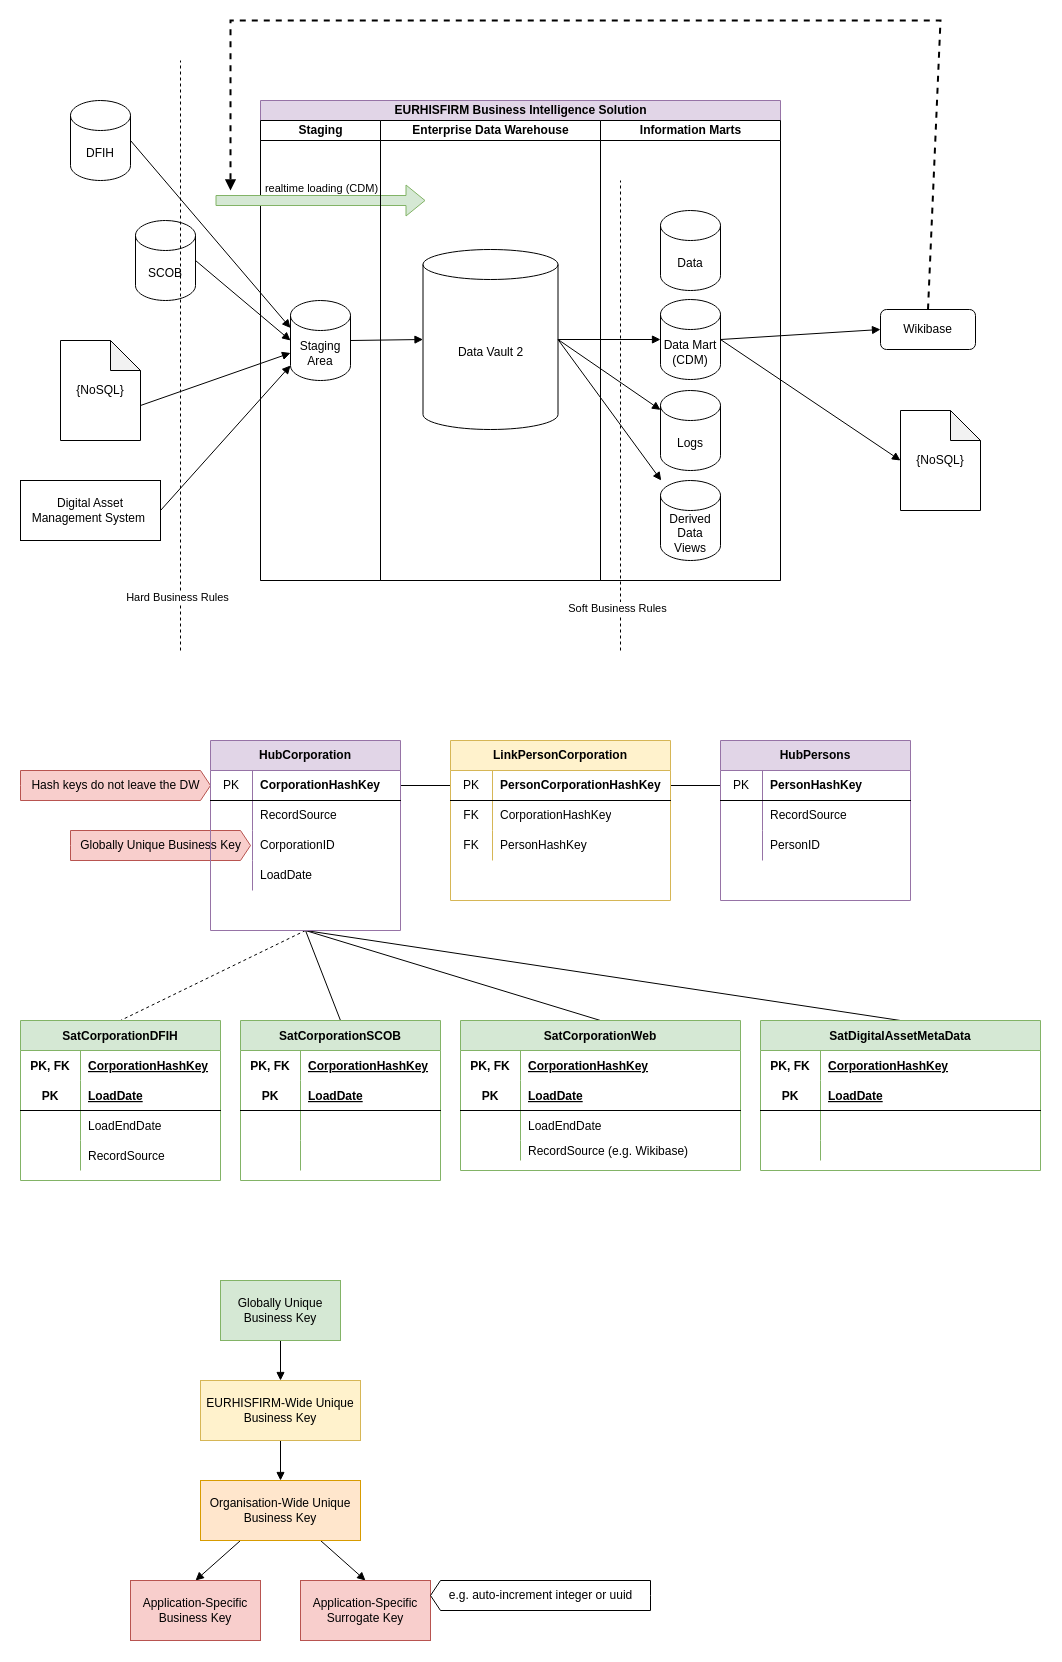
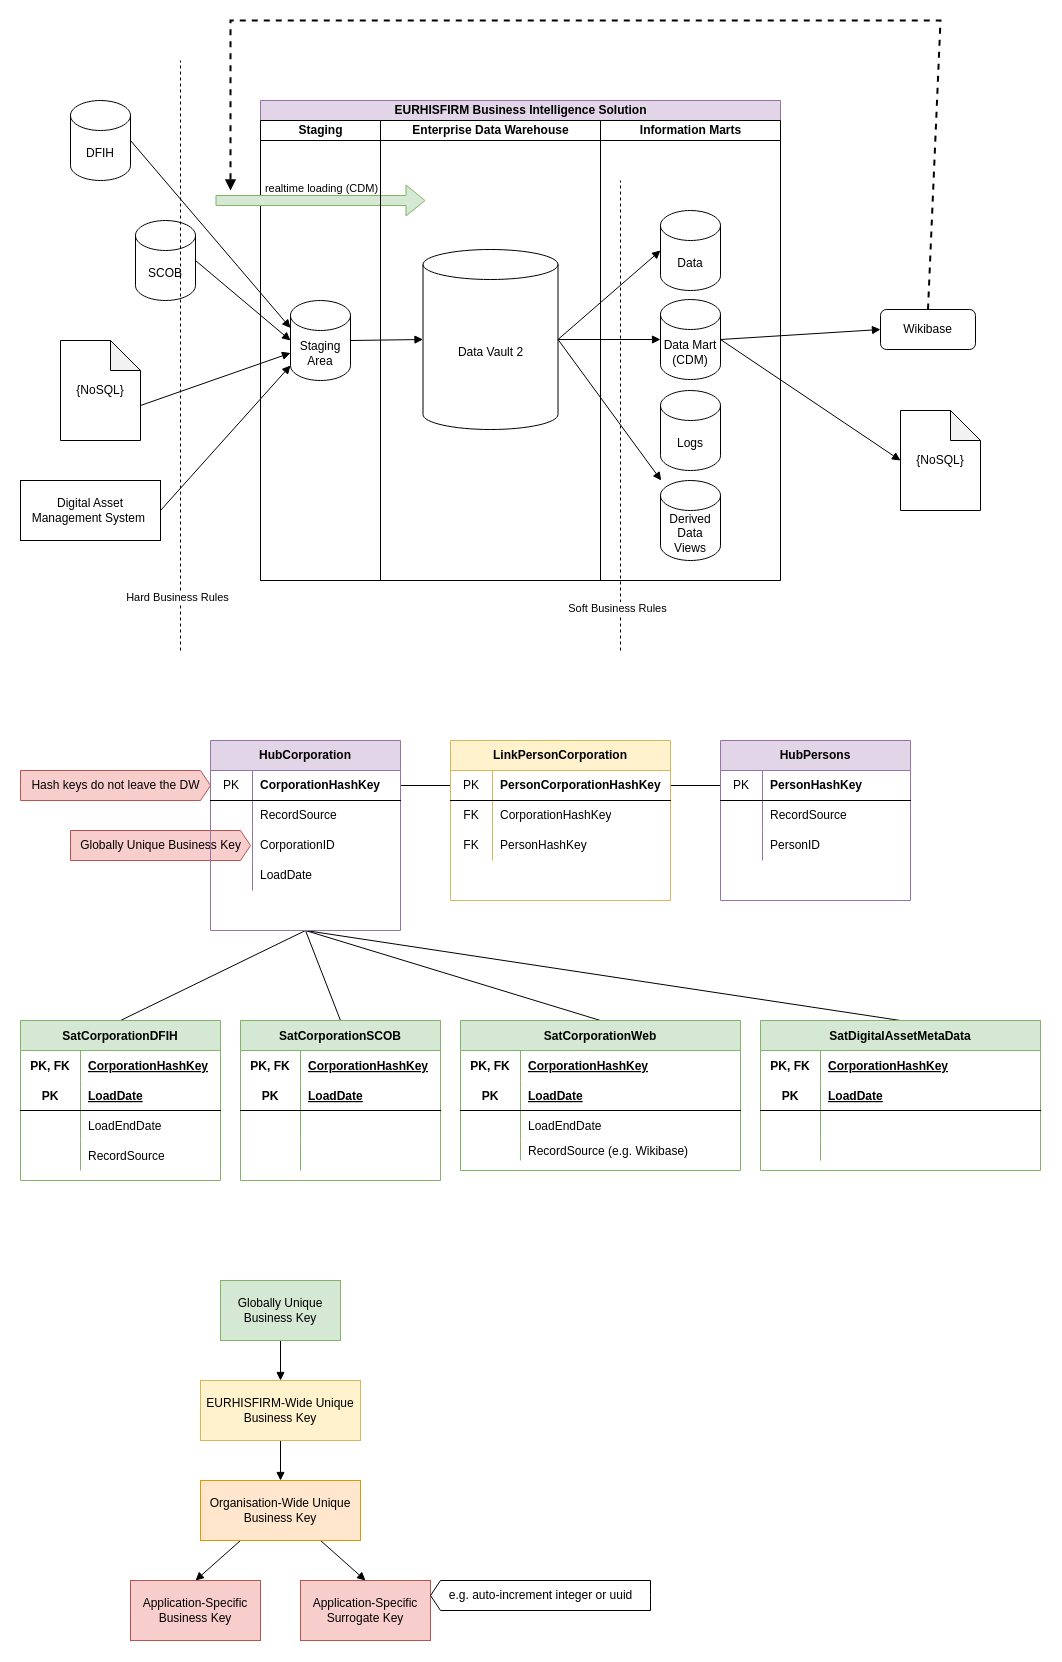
edge "Data Vault 2" -> "Logs": now "Data Vault 2" -> "Data"
edge "HubCorporation" -- "SatCorporationDFIH": style dashed -> solid
